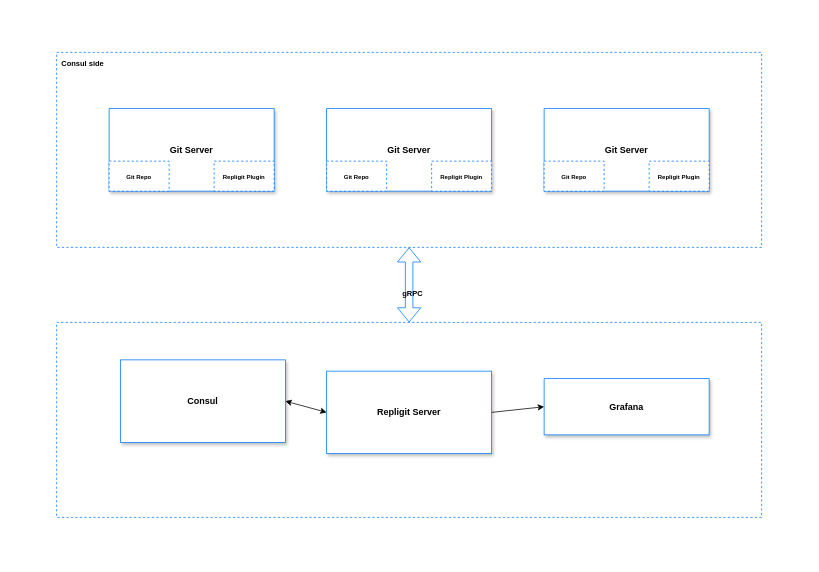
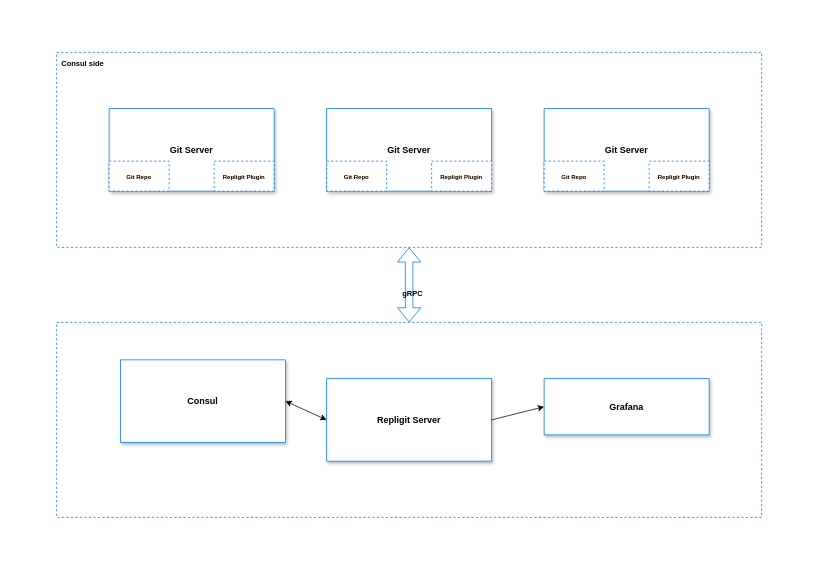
node "Repligit Server": moved (409, 412) -> (409, 420)
